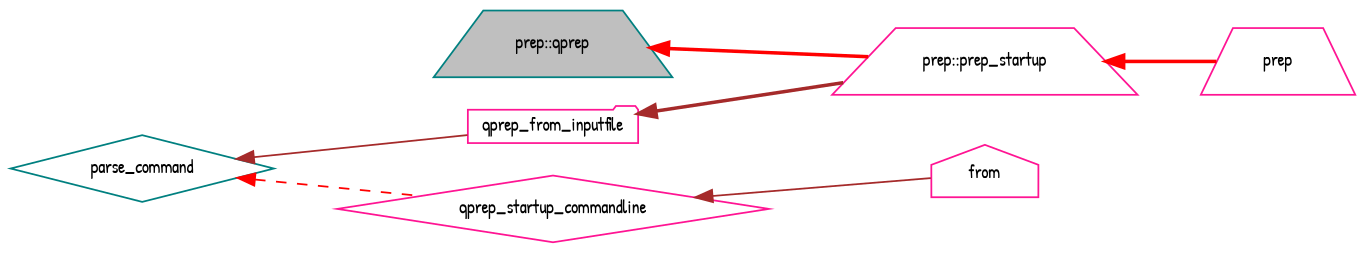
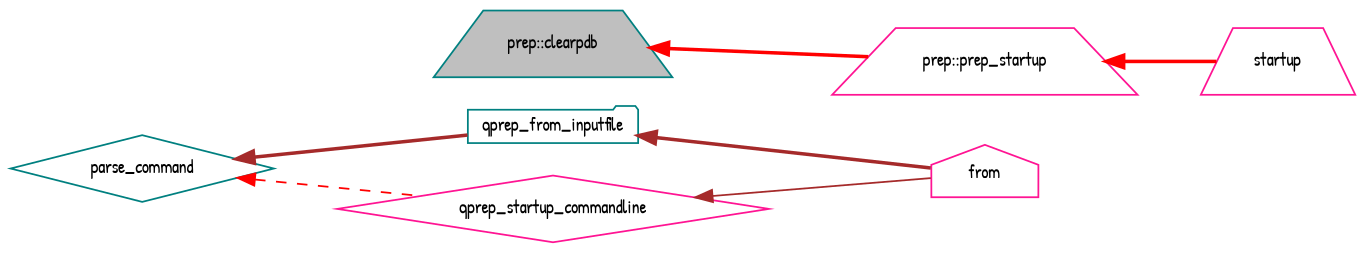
node "prep::qprep": label "prep::qprep" -> "prep::clearpdb"
node "prep": label "prep" -> "startup"
edge "prep::prep_startup" -> "qprep_from_inputfile": now "from" -> "qprep_from_inputfile"
node "qprep_from_inputfile": color deeppink -> teal
edge "qprep_from_inputfile" -> "parse_command": style solid -> bold
